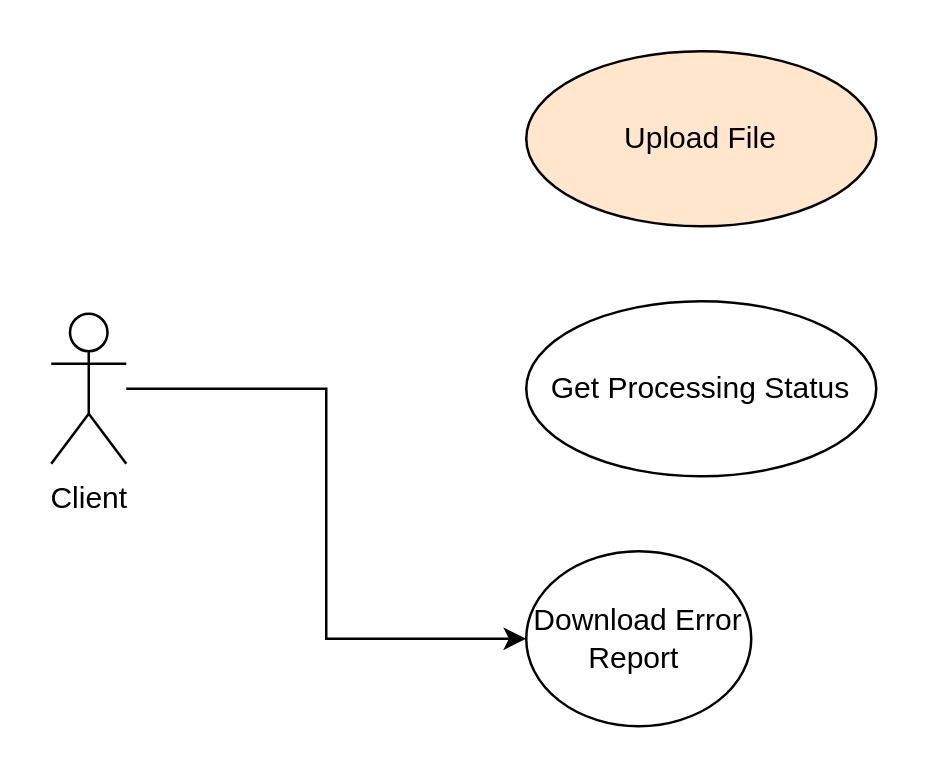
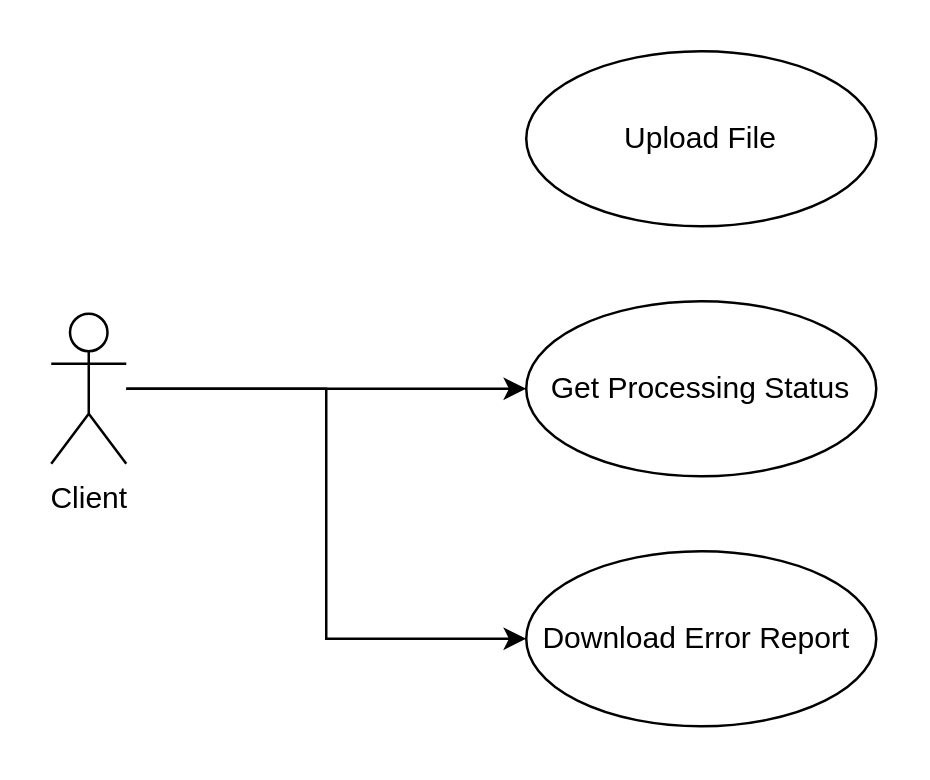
node "Upload File": fillcolor #ffe6cc -> #ffffff
edge "Client" -> "Get Processing Status": added
node "Download Error Report": size 225x175 -> 350x175
